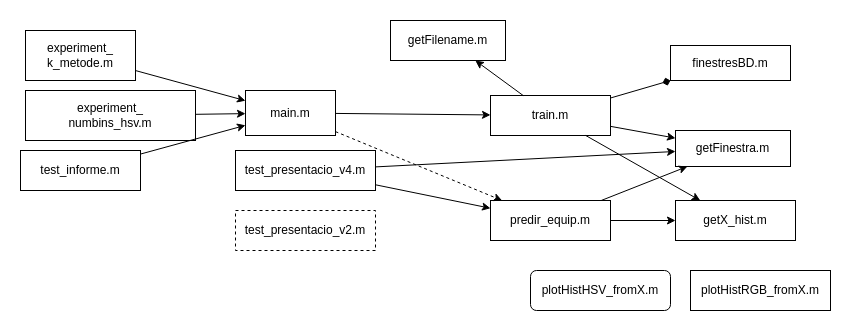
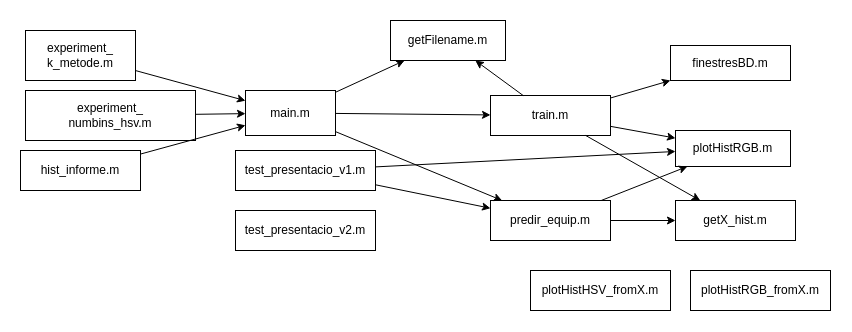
edge "main.m" -> "getFilename.m": added
edge "train.m" -> "finestresBD.m": arrowhead diamond -> classic
node "getFinestra.m": label "getFinestra.m" -> "plotHistRGB.m"
edge "main.m" -> "predir_equip.m": style dashed -> solid
node "test_informe.m": label "test_informe.m" -> "hist_informe.m"
node "test_presentacio_v4.m": label "test_presentacio_v4.m" -> "test_presentacio_v1.m"
node "test_presentacio_v2.m": style dashed -> solid
node "plotHistHSV_fromX.m": shape rounded rectangle -> rectangle
